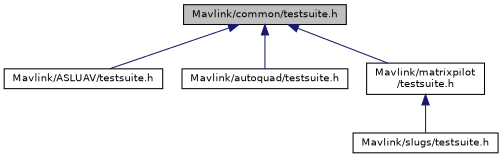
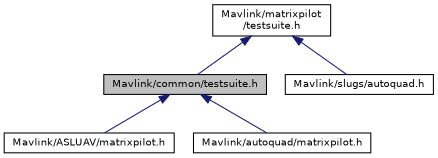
edge "Mavlink/matrixpilot /testsuite.h" -> "Mavlink/common/testsuite.h": reversed
node "Mavlink/ASLUAV/testsuite.h": label "Mavlink/ASLUAV/testsuite.h" -> "Mavlink/ASLUAV/matrixpilot.h"
node "Mavlink/autoquad/testsuite.h": label "Mavlink/autoquad/testsuite.h" -> "Mavlink/autoquad/matrixpilot.h"
node "Mavlink/slugs/testsuite.h": label "Mavlink/slugs/testsuite.h" -> "Mavlink/slugs/autoquad.h"
